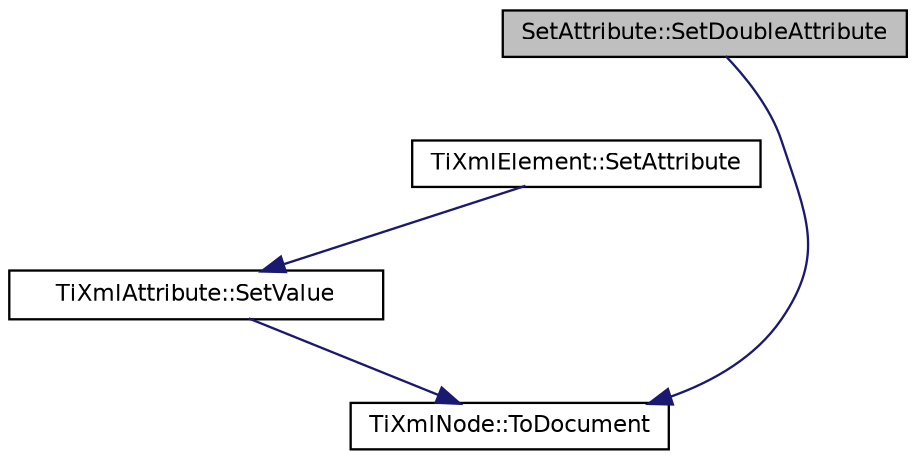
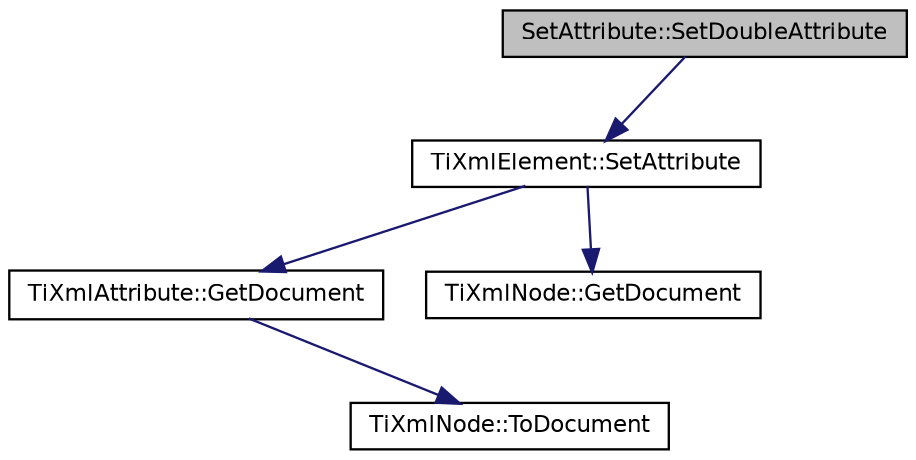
edge "SetAttribute::SetDoubleAttribute" -> "TiXmlNode::ToDocument": now "SetAttribute::SetDoubleAttribute" -> "TiXmlElement::SetAttribute"
node "TiXmlAttribute::SetValue": label "TiXmlAttribute::SetValue" -> "TiXmlAttribute::GetDocument"
node "TiXmlNode::GetDocument": added
